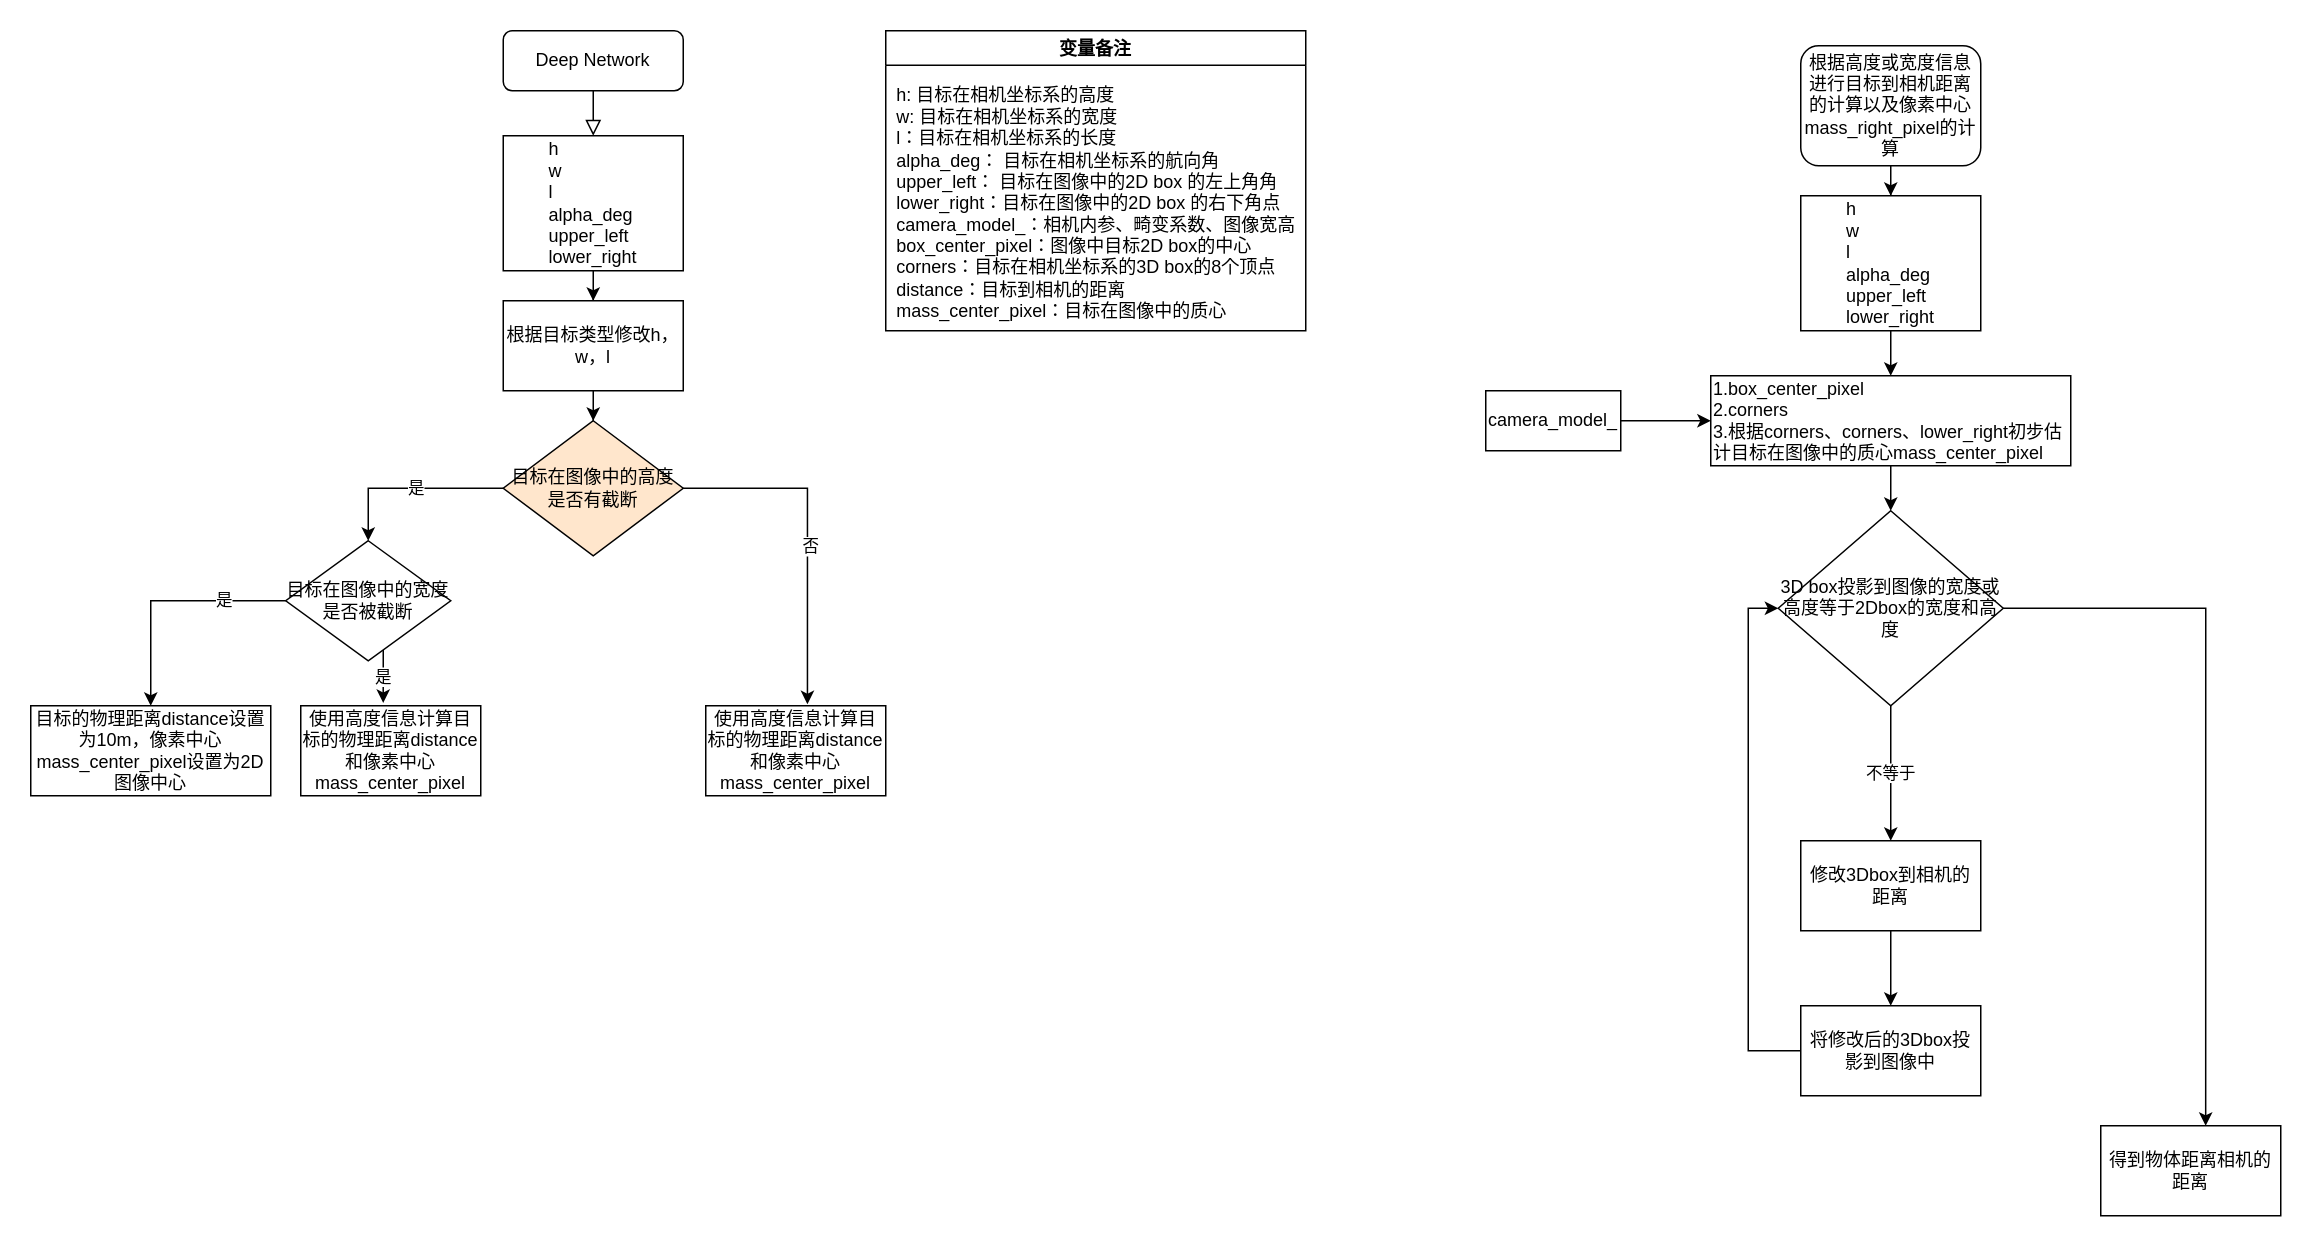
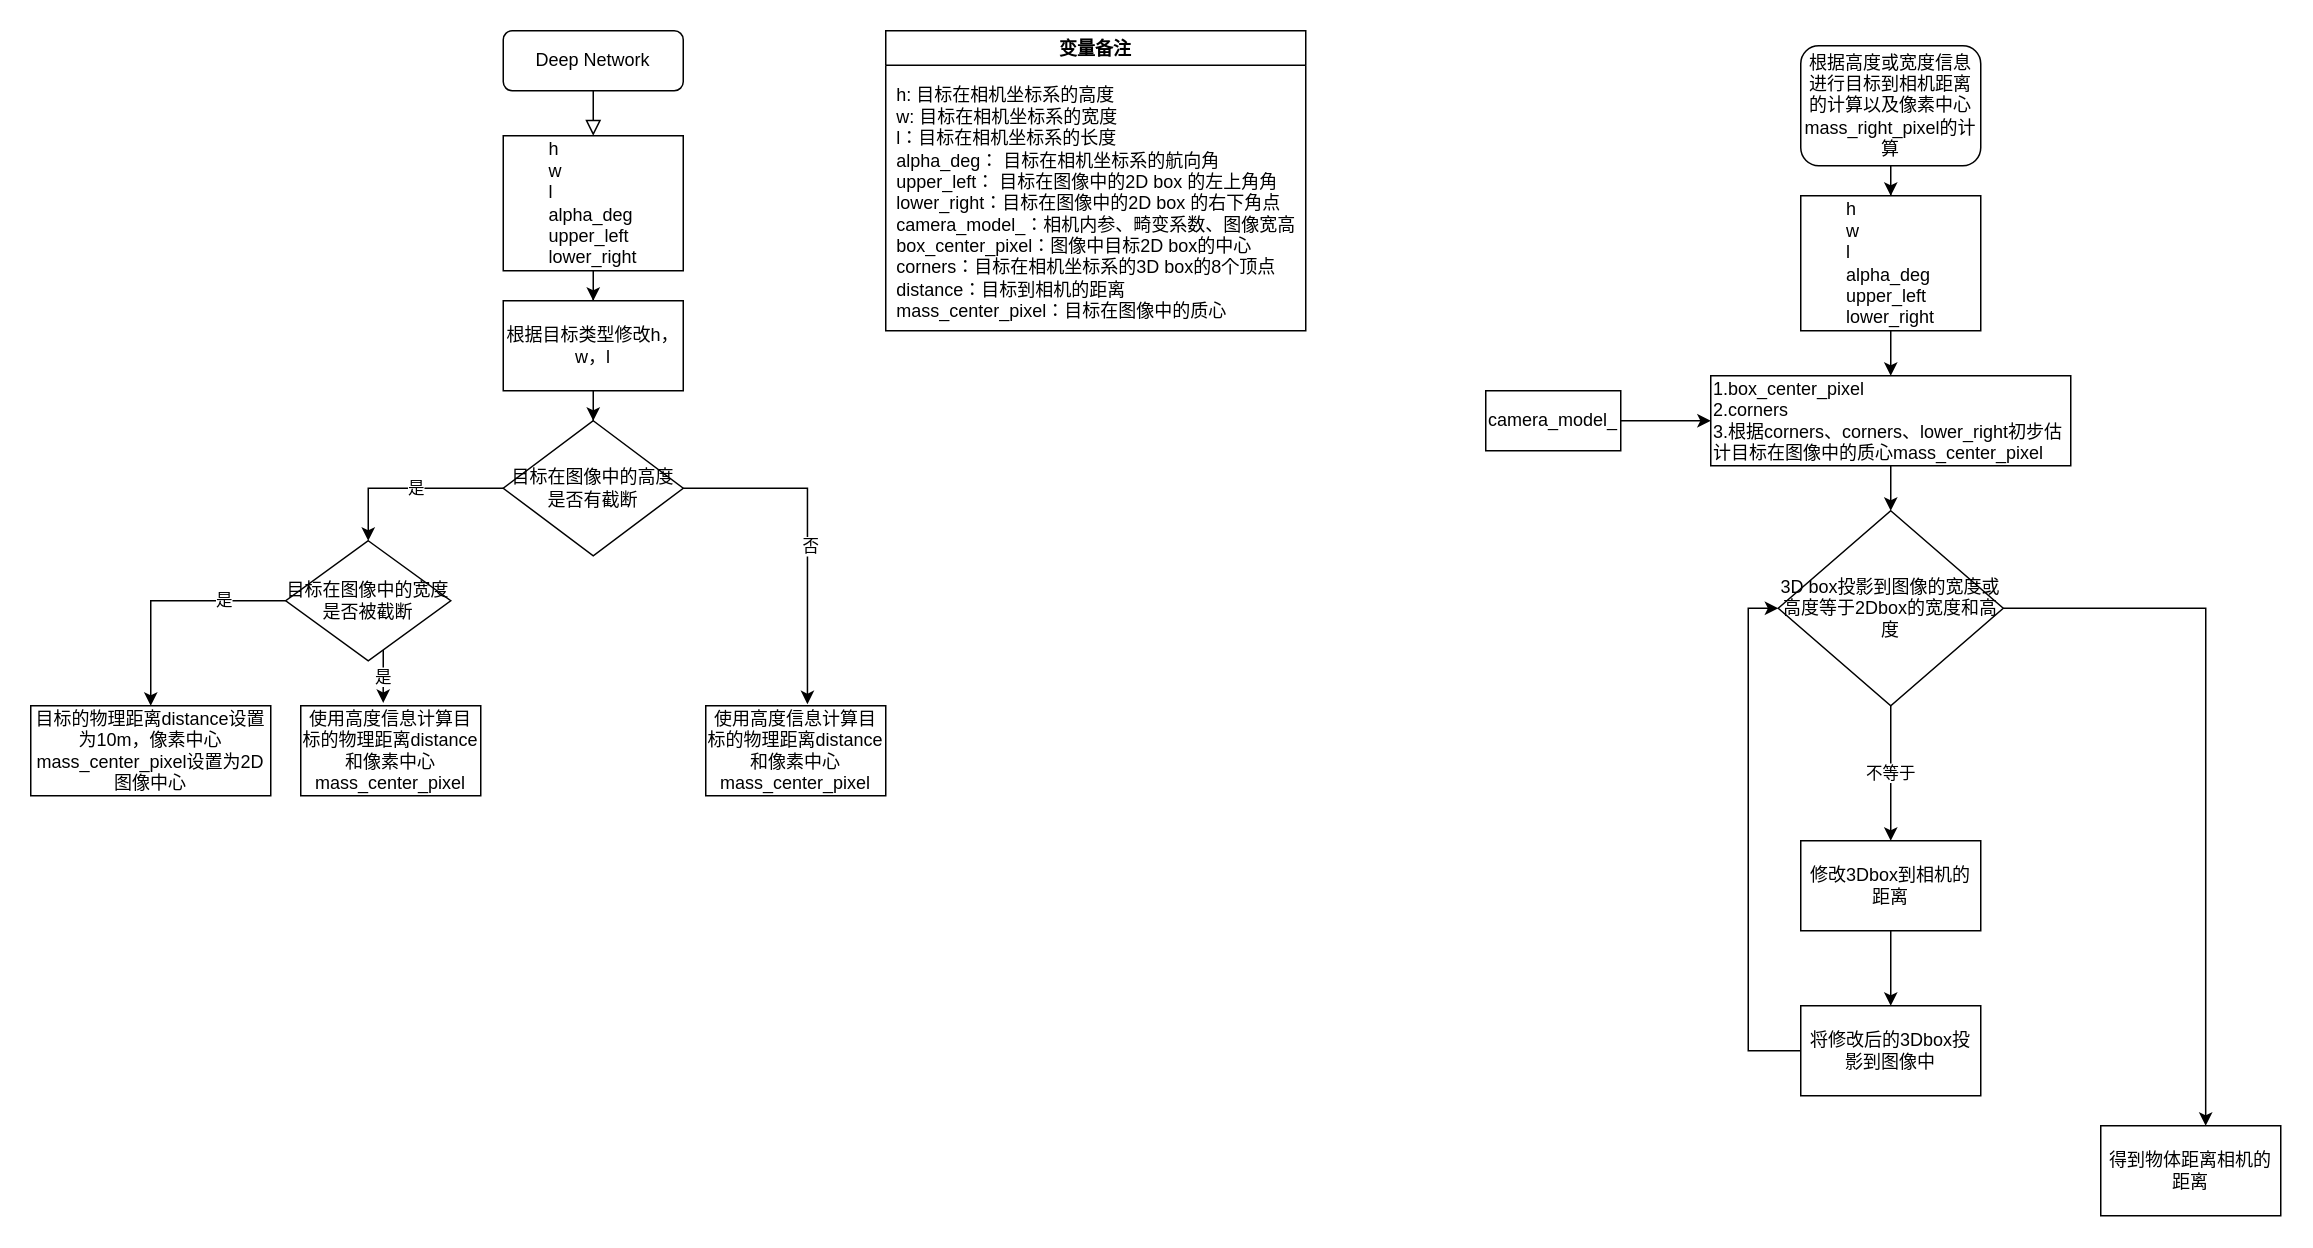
node "目标在图像中的高度是否有截断": fillcolor #ffe6cc -> #ffffff
